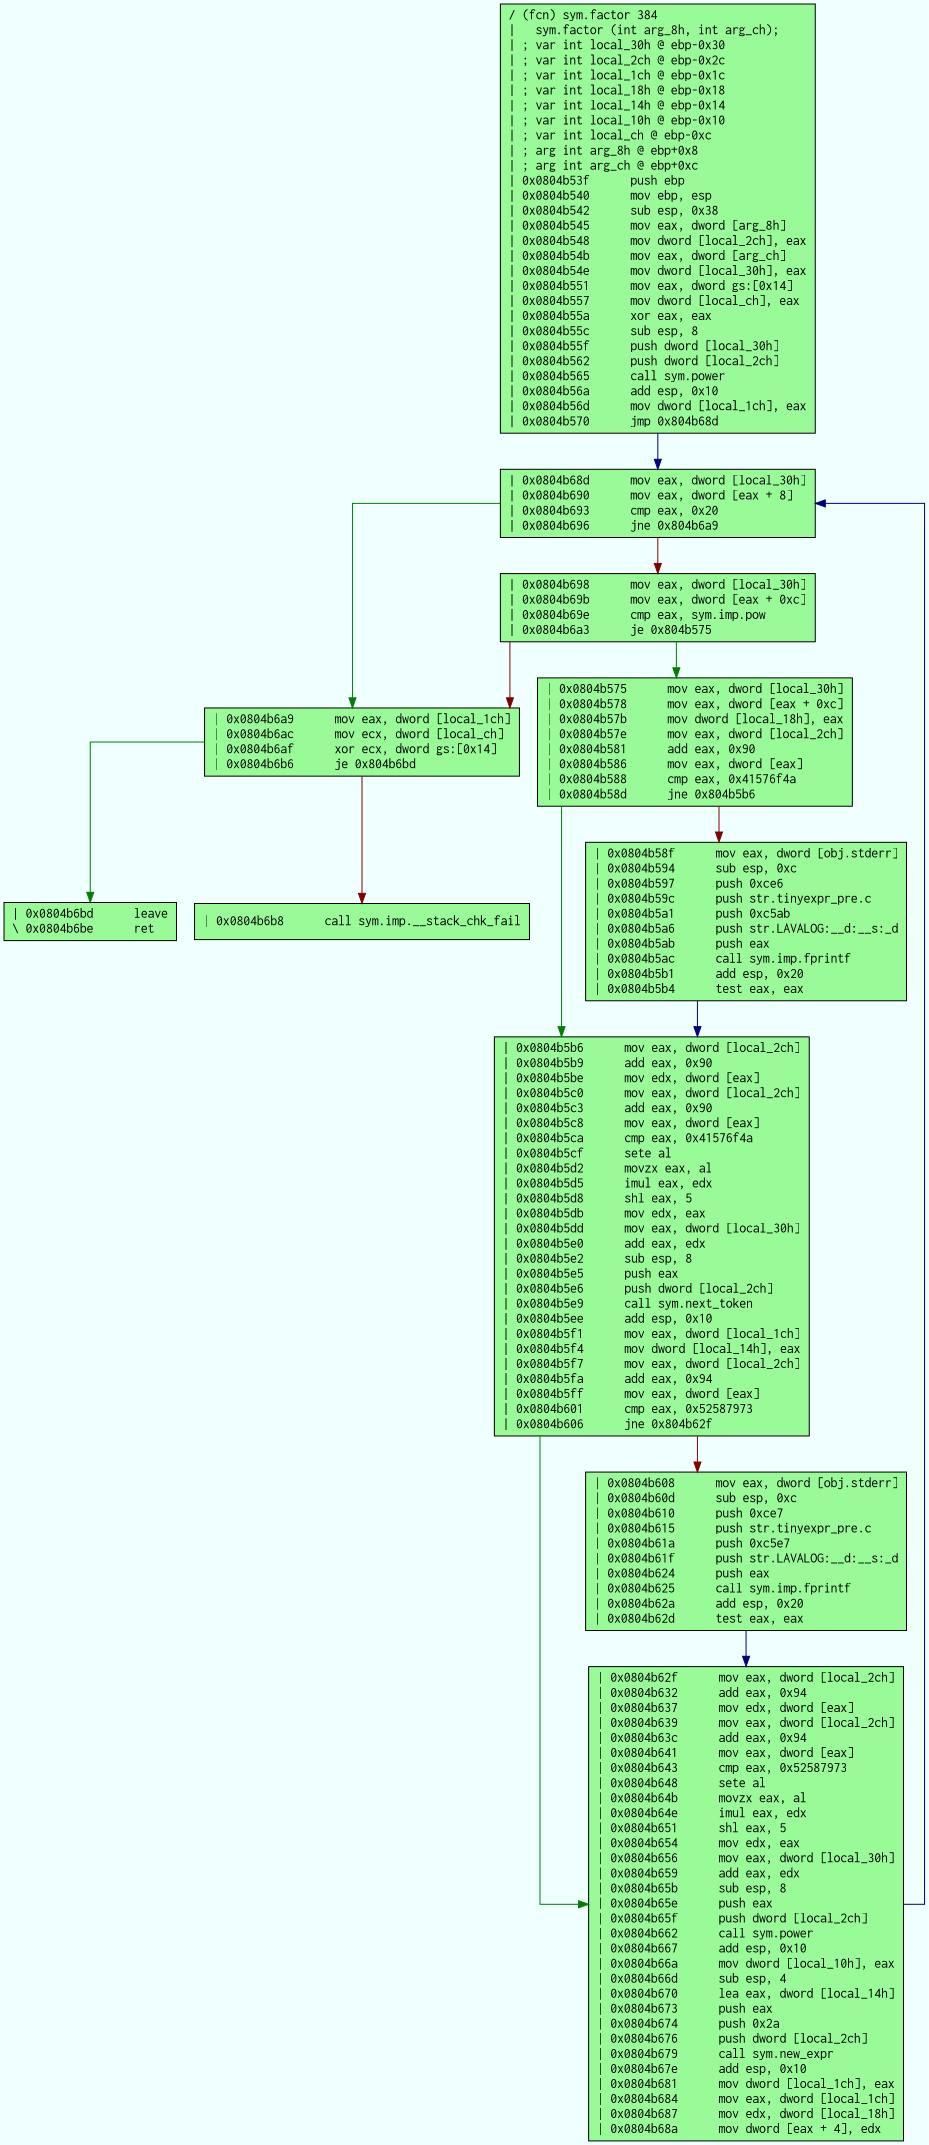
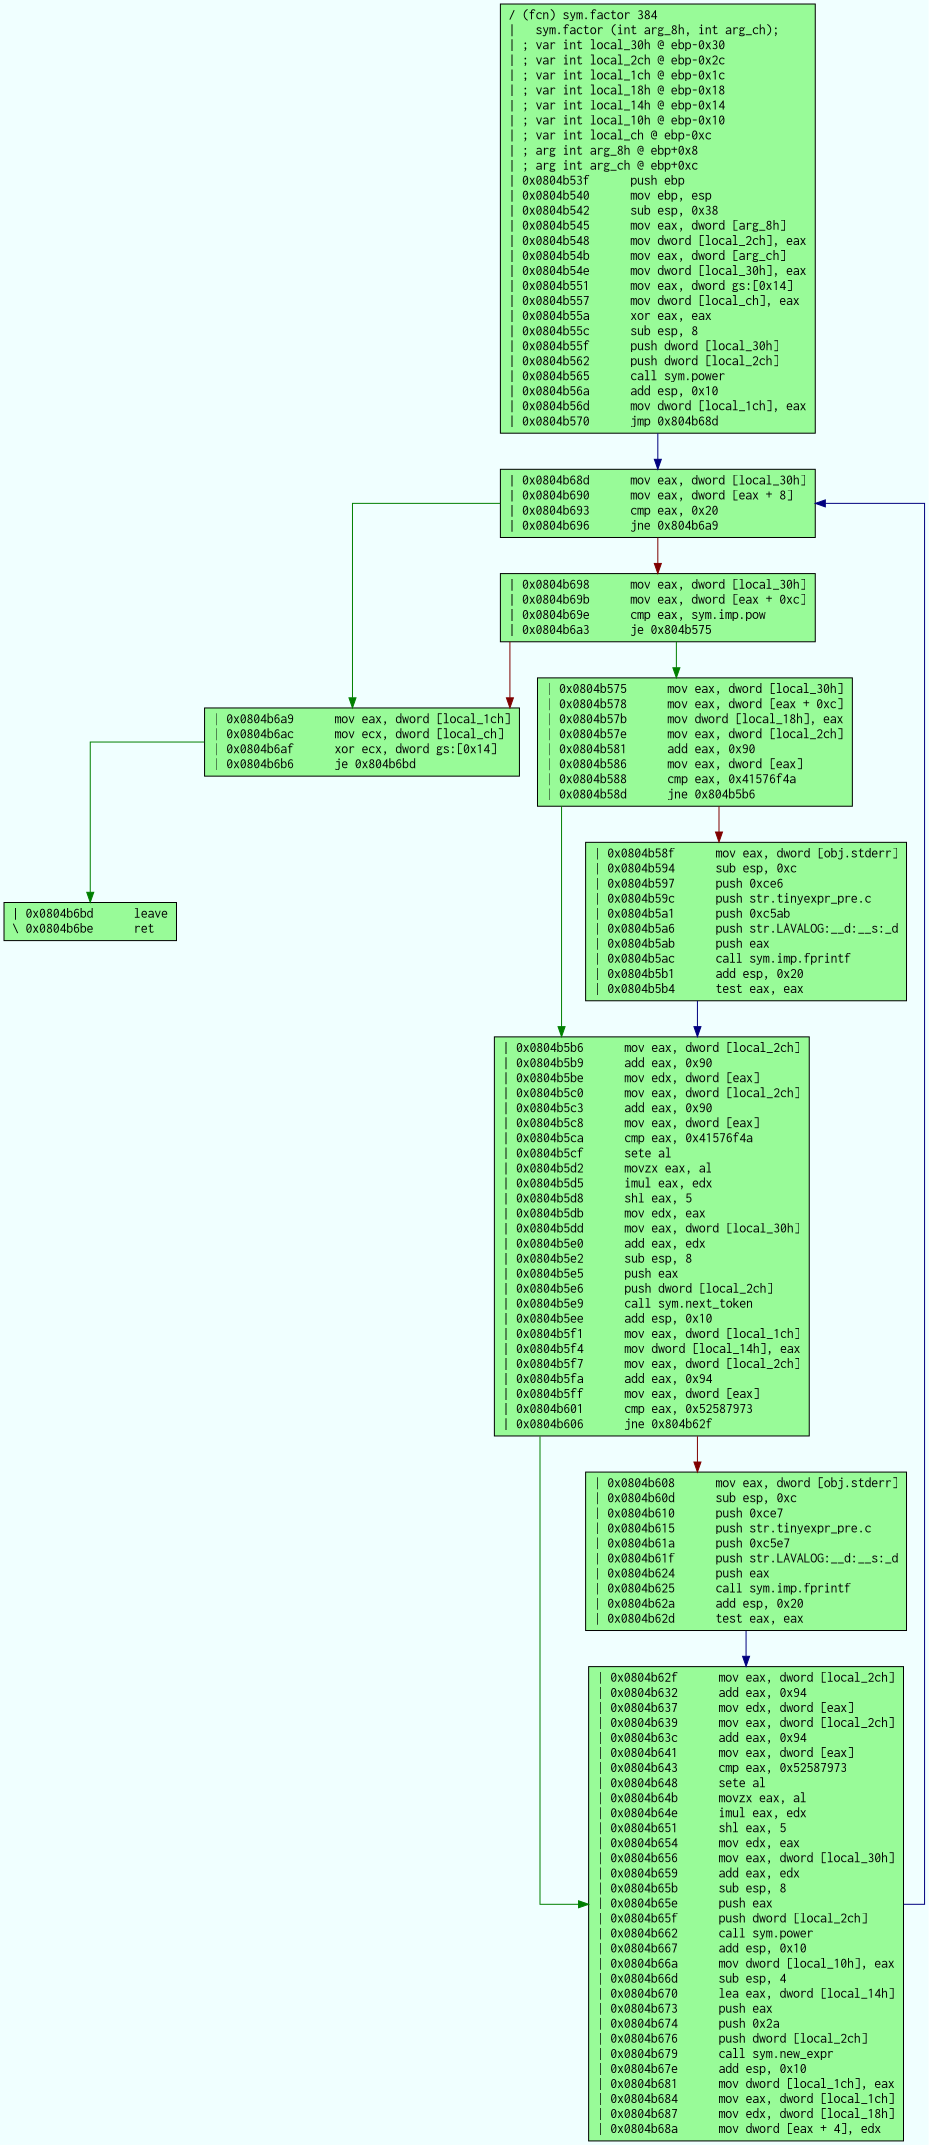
node "| 0x0804b6b8      call sym.imp.__stack_chk_fail": removed
